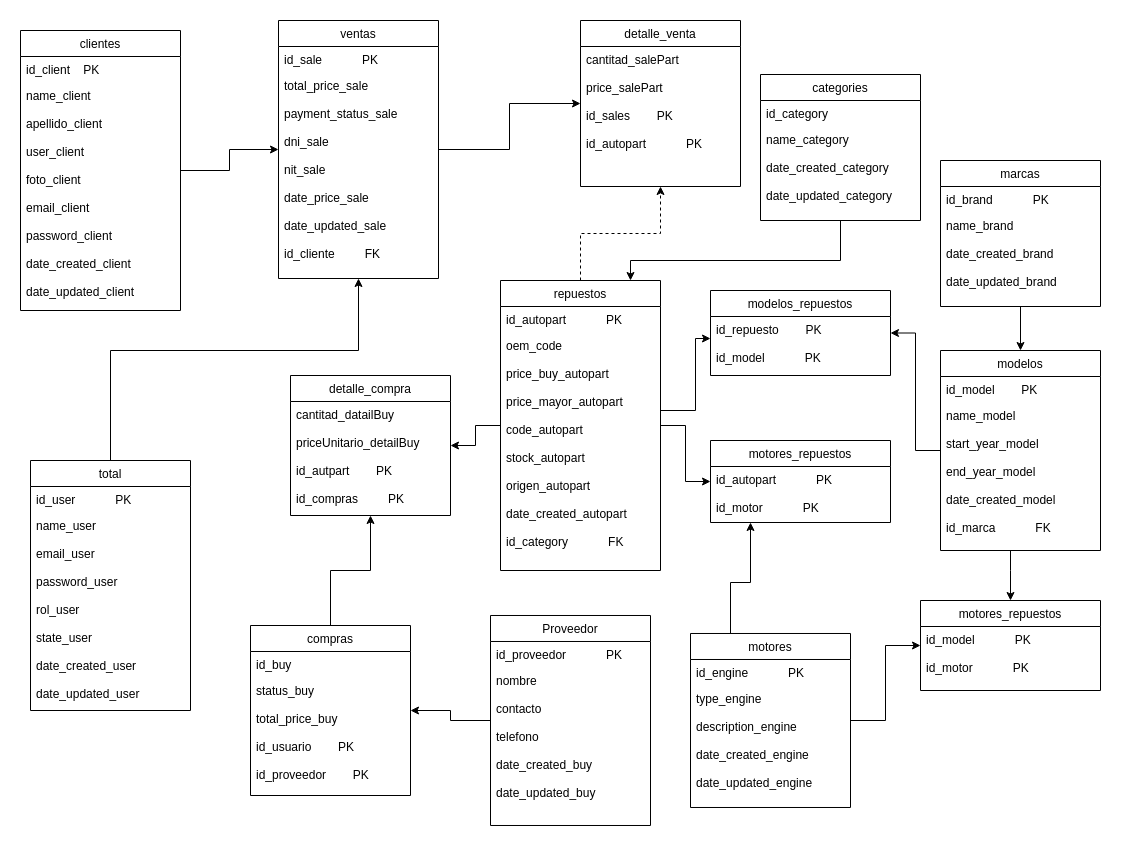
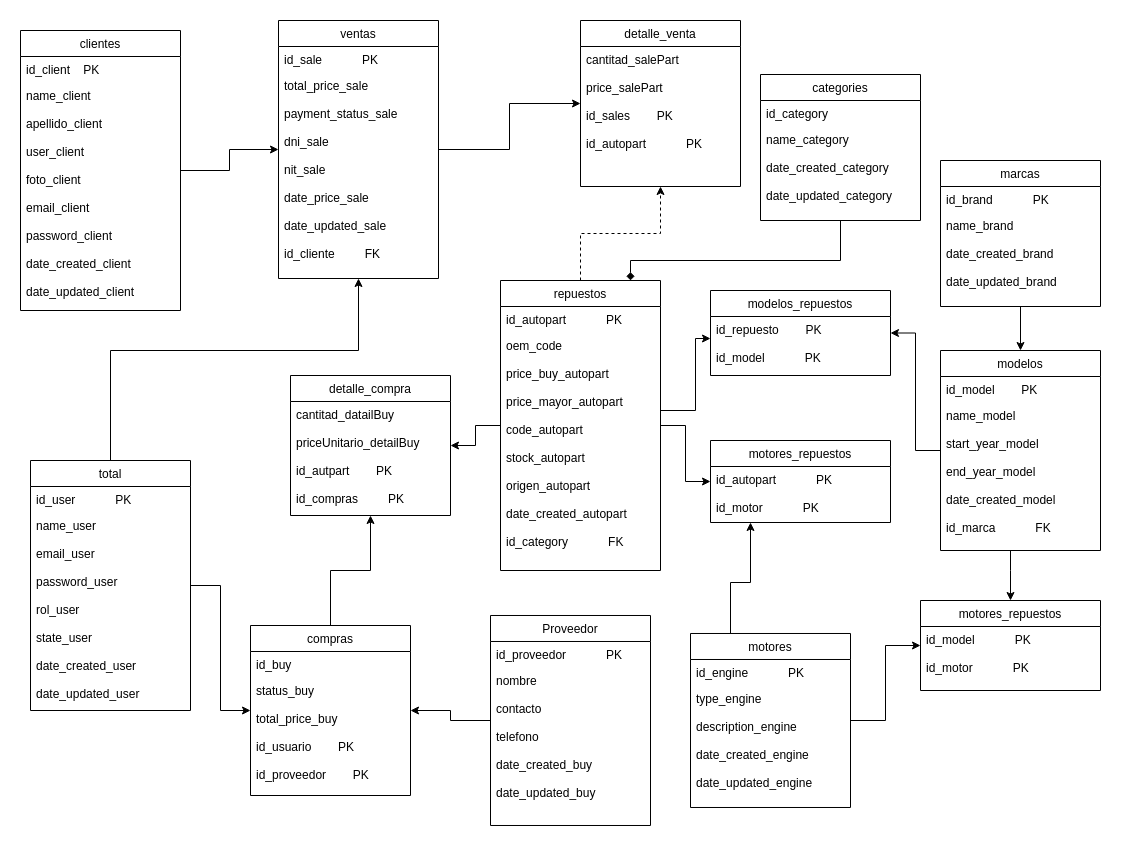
edge "categories" -> "repuestos": arrowhead classic -> diamond
edge "total" -> "compras": added
